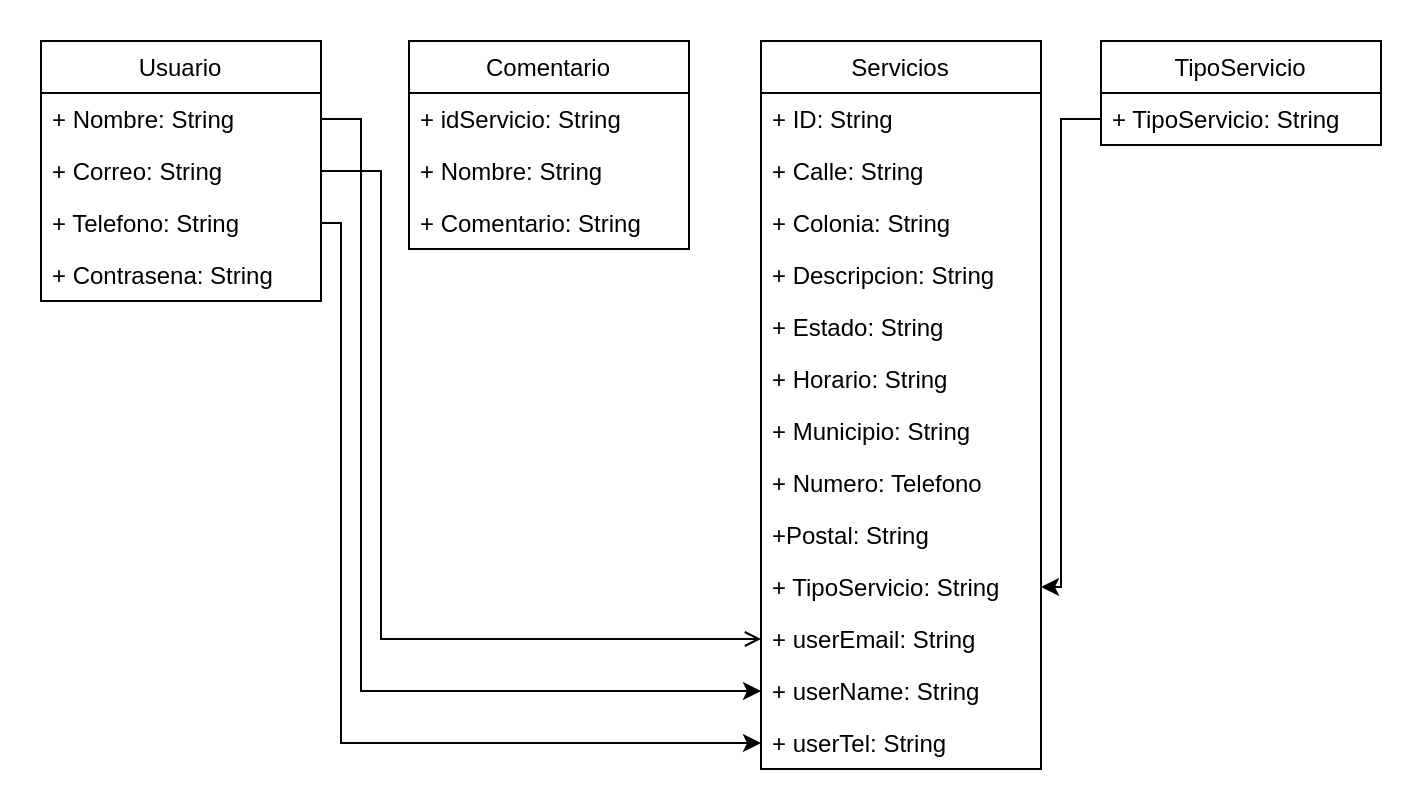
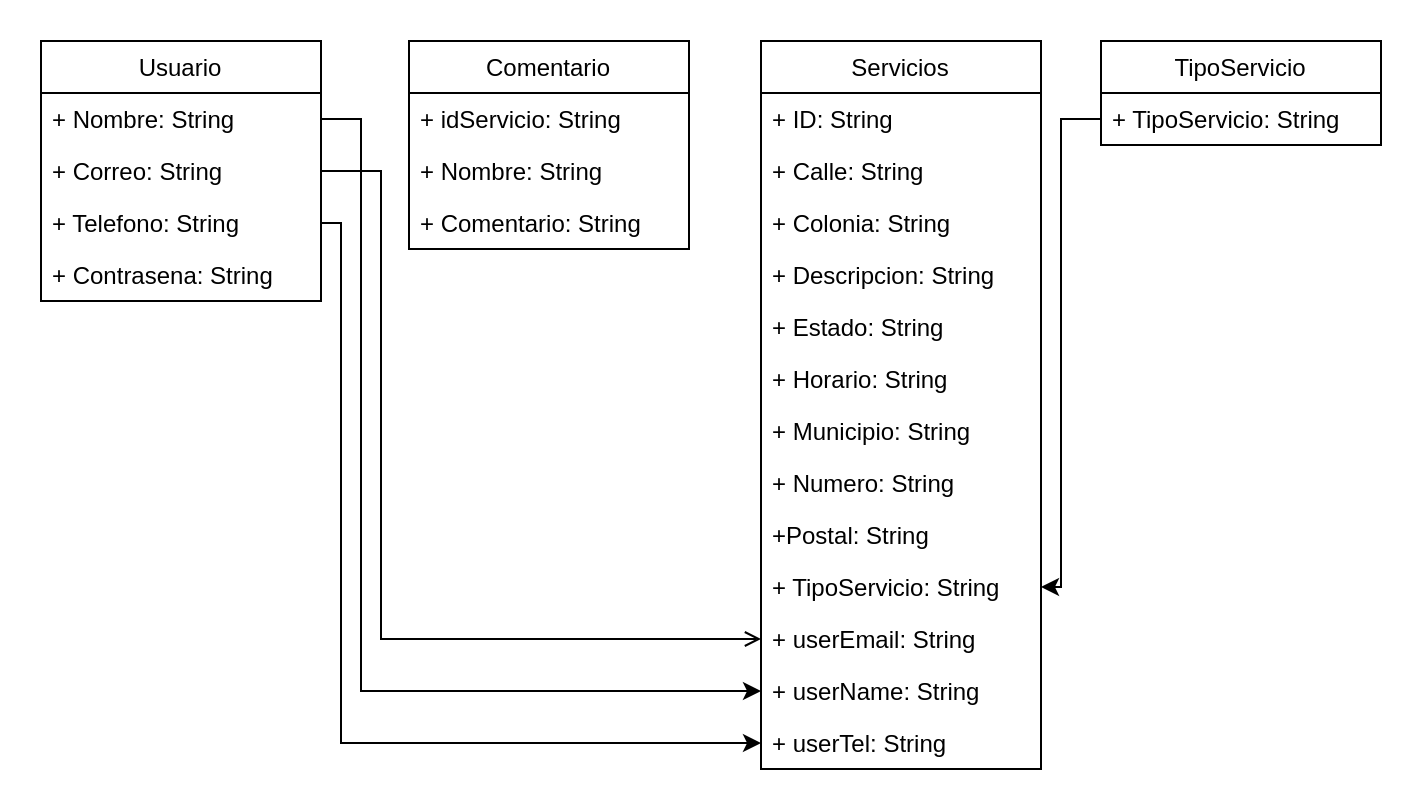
node "+ Numero: Telefono": label "+ Numero: Telefono" -> "+ Numero: String"
